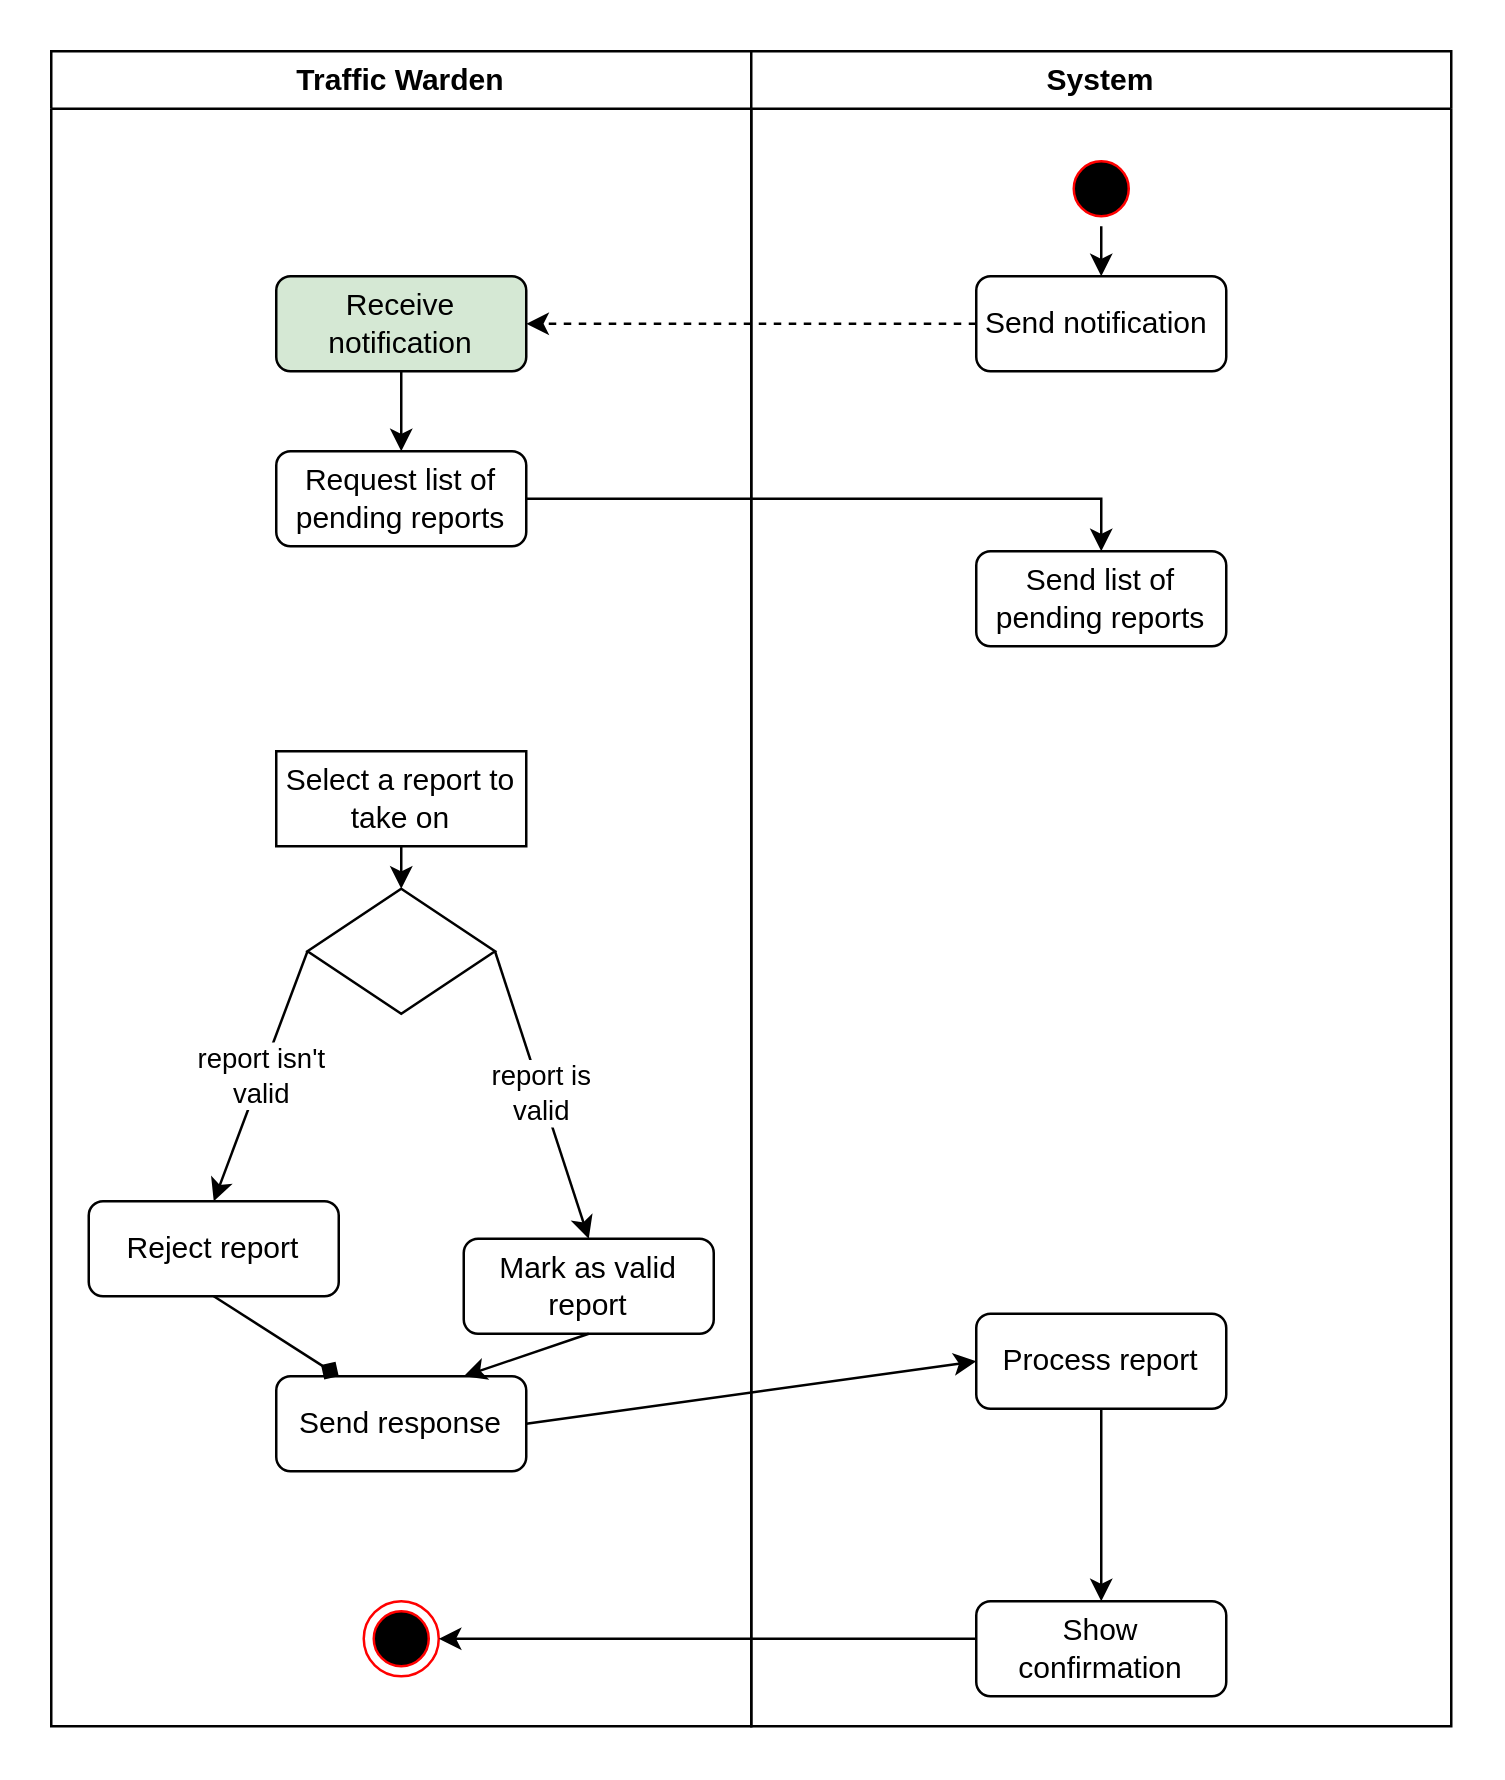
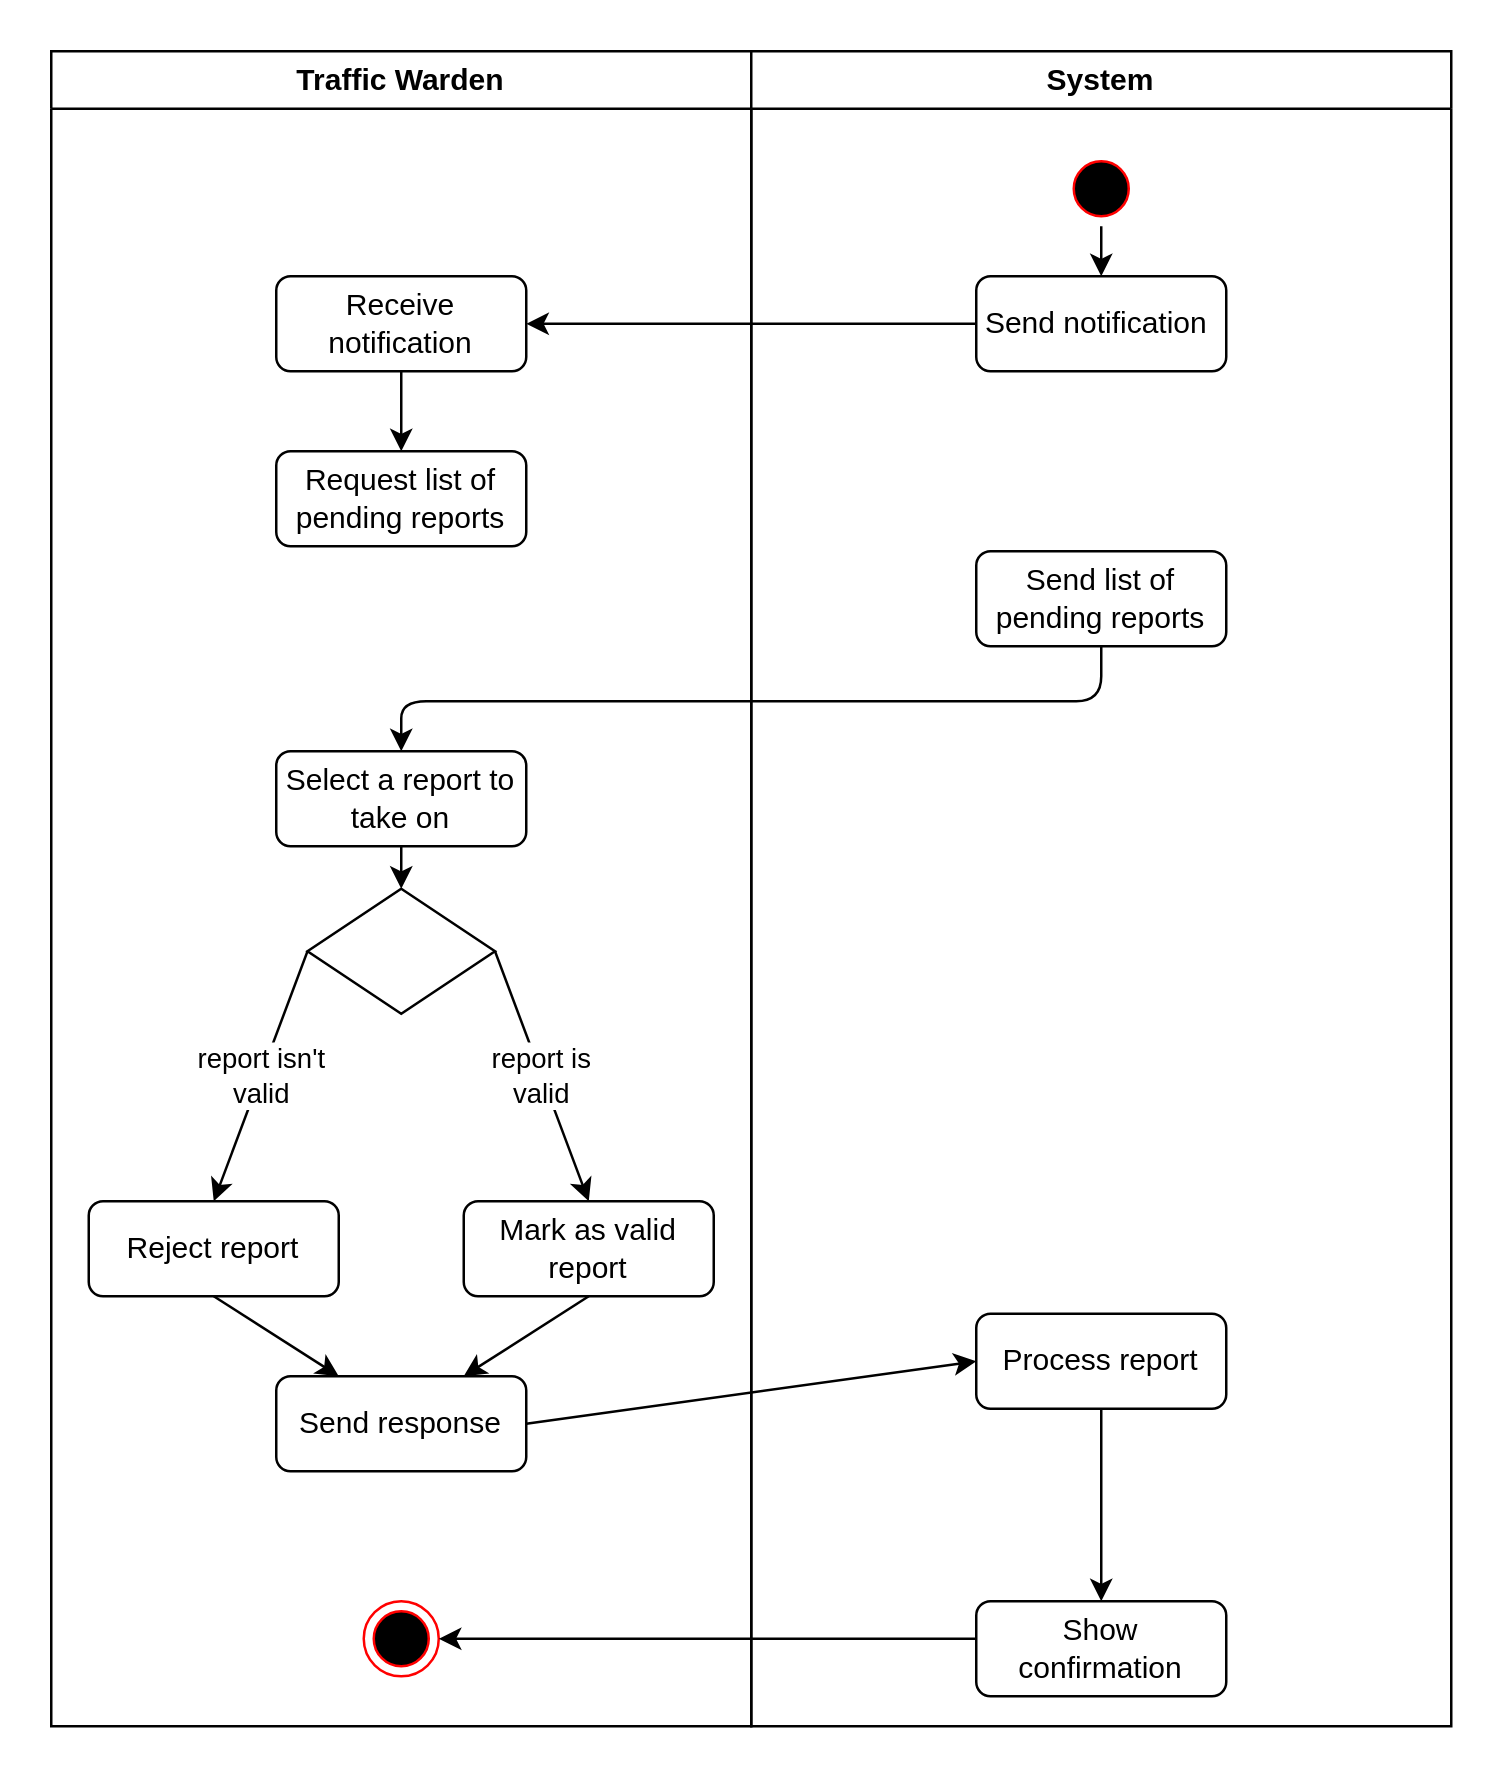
node "Receive notification": fillcolor #d5e8d4 -> #ffffff
edge "Send notification" -> "Receive notification": style dashed -> solid
edge "Request list of pending reports" -> "Send list of pending reports": removed
edge "Send list of pending reports" -> "Select a report to take on": added
node "Select a report to take on": shape rectangle -> rounded rectangle
node "Mark as valid report": moved (589, 1286) -> (589, 1249)
edge "Reject report" -> "Send response": arrowhead diamond -> classic
